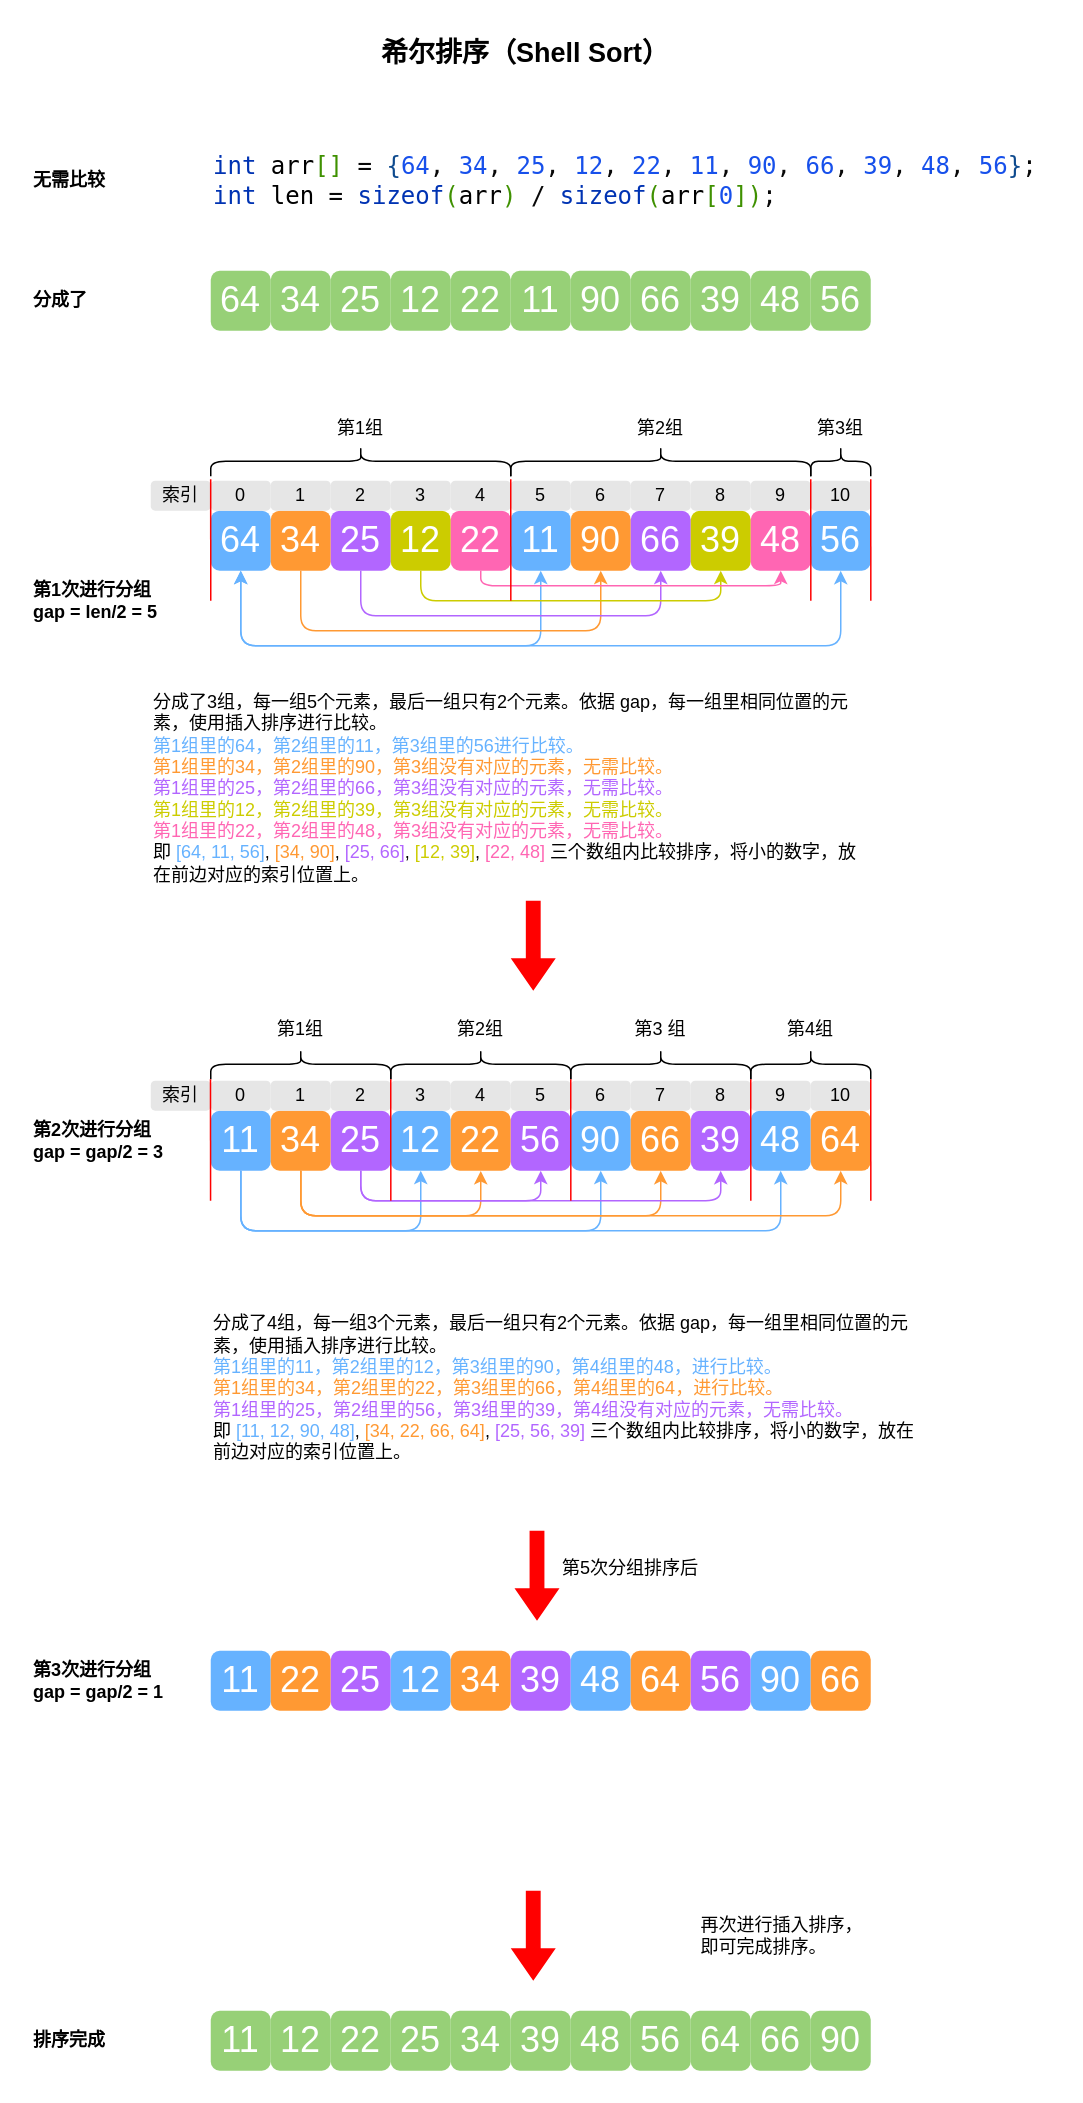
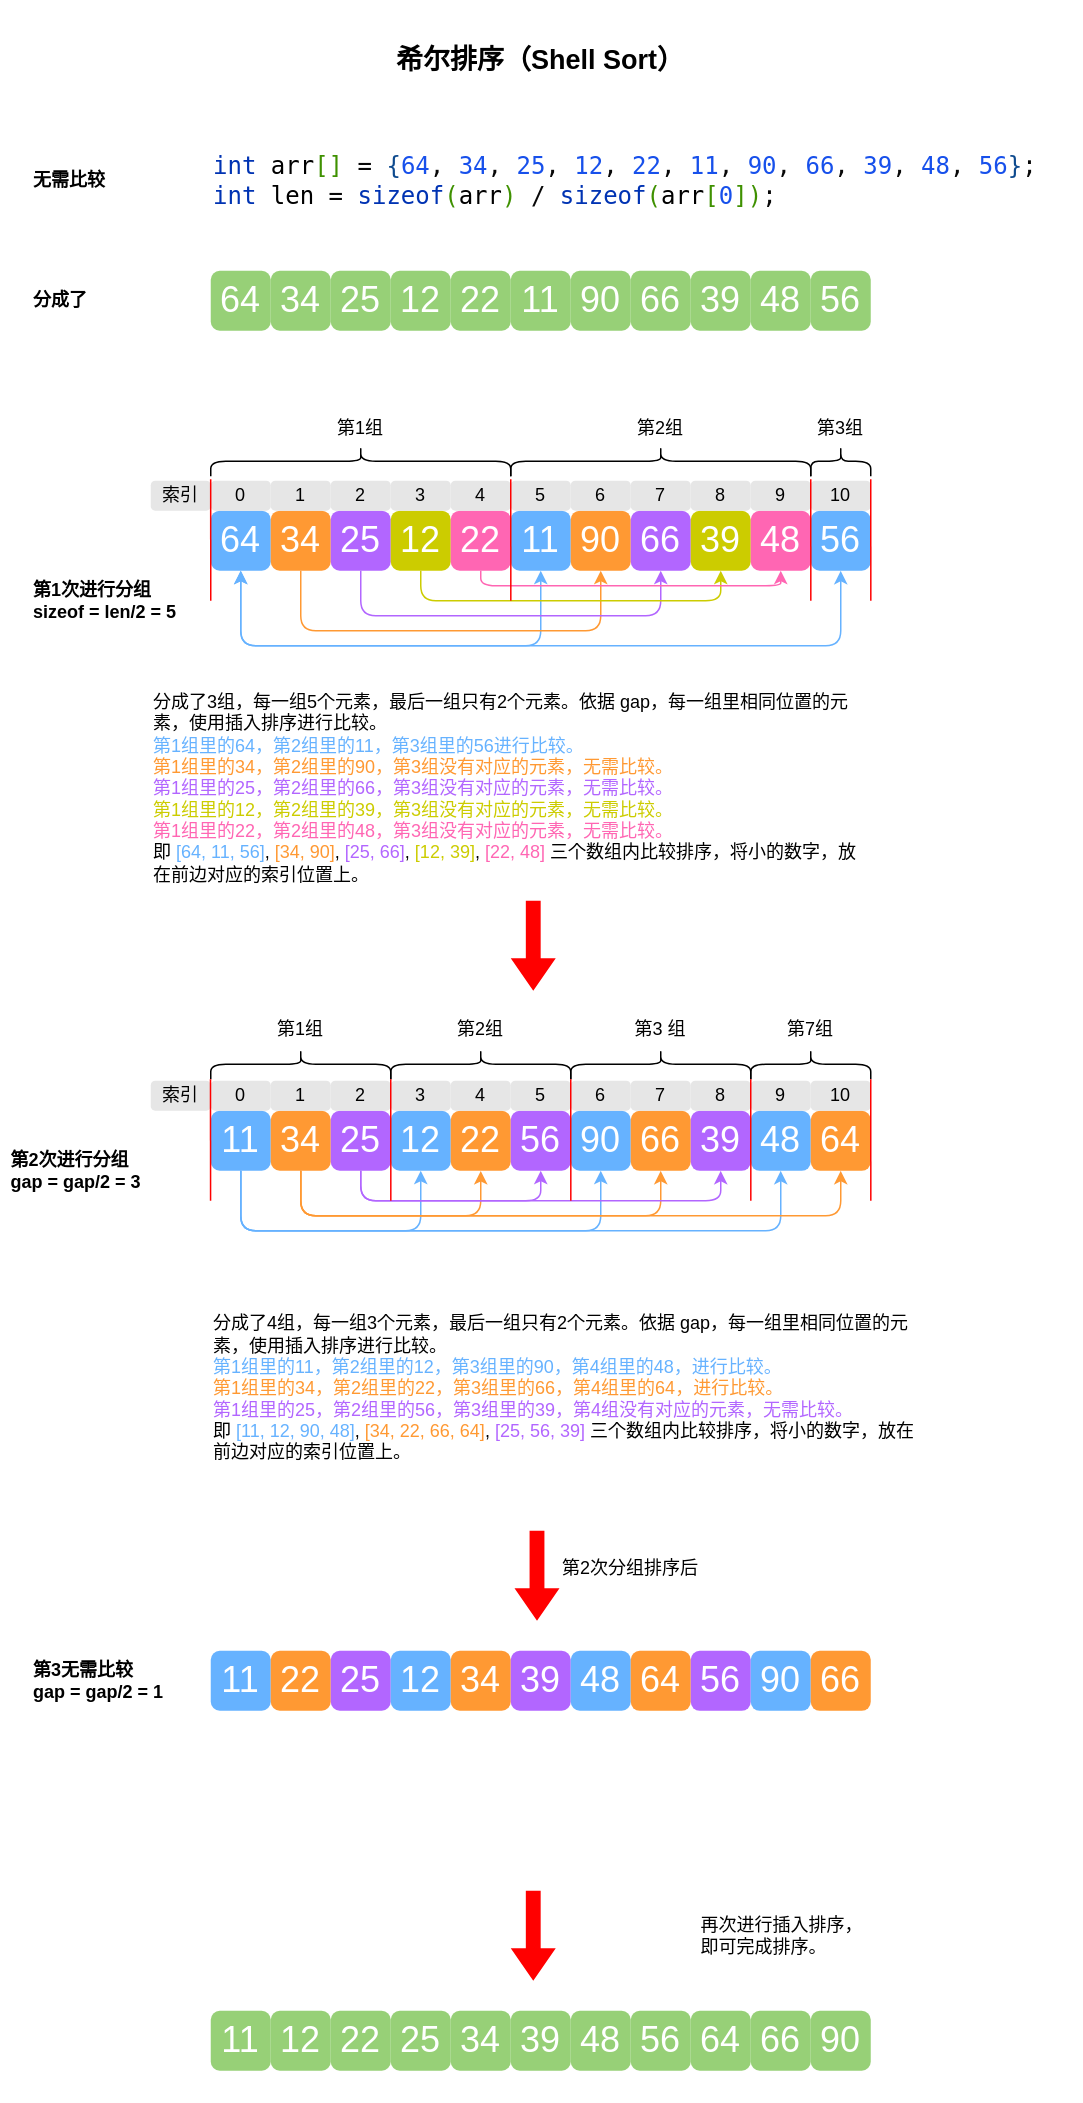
node "希尔排序（Shell Sort）": moved (526, 53) -> (541, 61)
node "第1次进行分组 gap = len/2 = 5": label "第1次进行分组 gap = len/2 = 5" -> "第1次进行分组 sizeof = len/2 = 5"
node "第4组": label "第4组" -> "第7组"
node "第2次进行分组 gap = gap/2 = 3": moved (121, 1141) -> (98, 1171)
node "第5次分组排序后": label "第5次分组排序后" -> "第2次分组排序后"
node "第3次进行分组 gap = gap/2 = 1": label "第3次进行分组 gap = gap/2 = 1" -> "第3无需比较 gap = gap/2 = 1"
node "排序完成": removed
